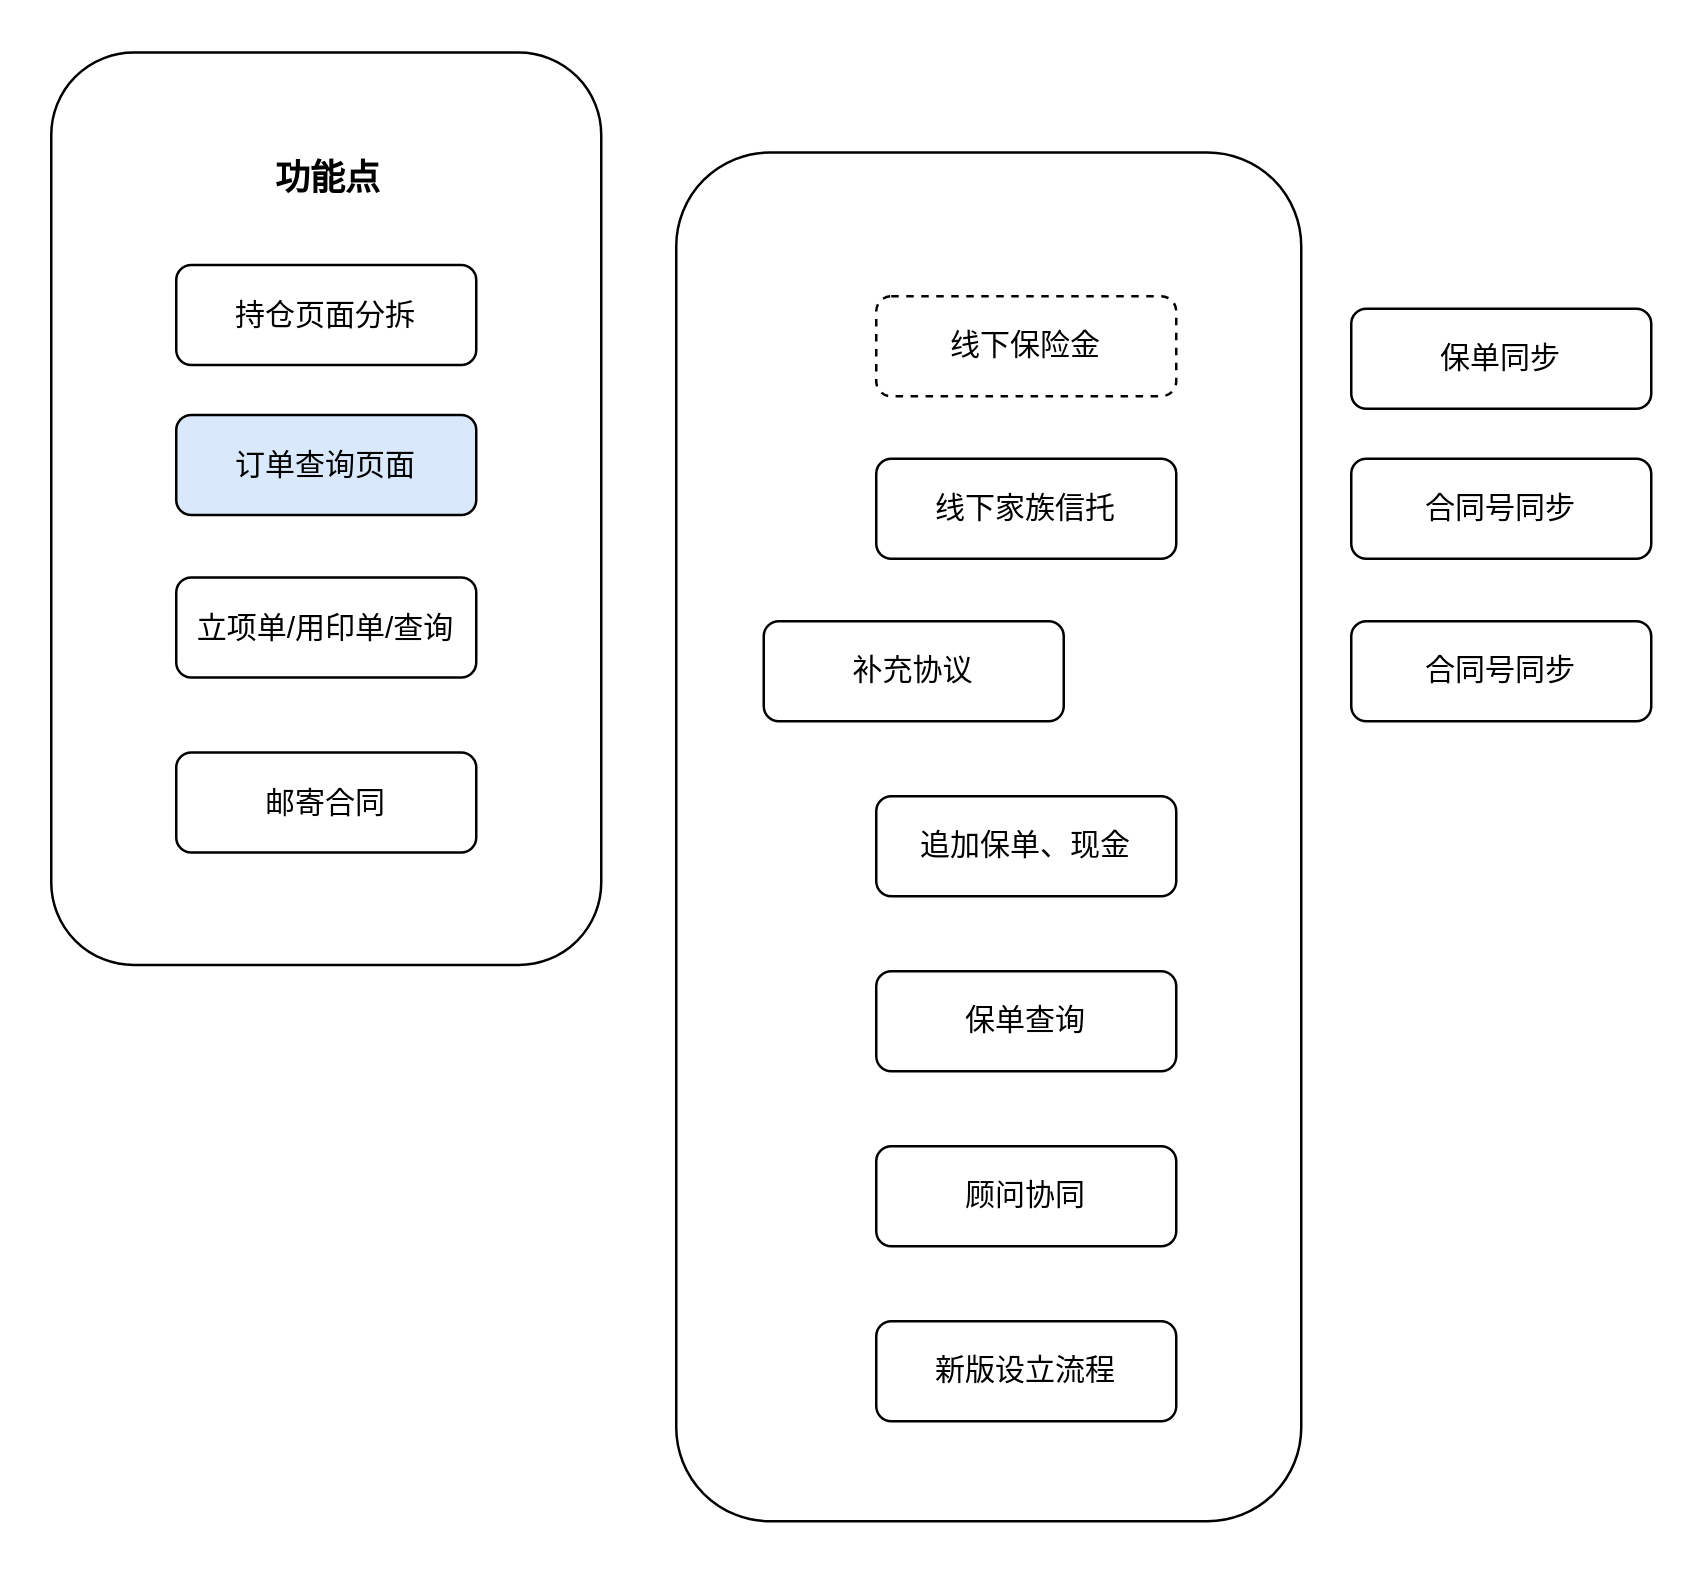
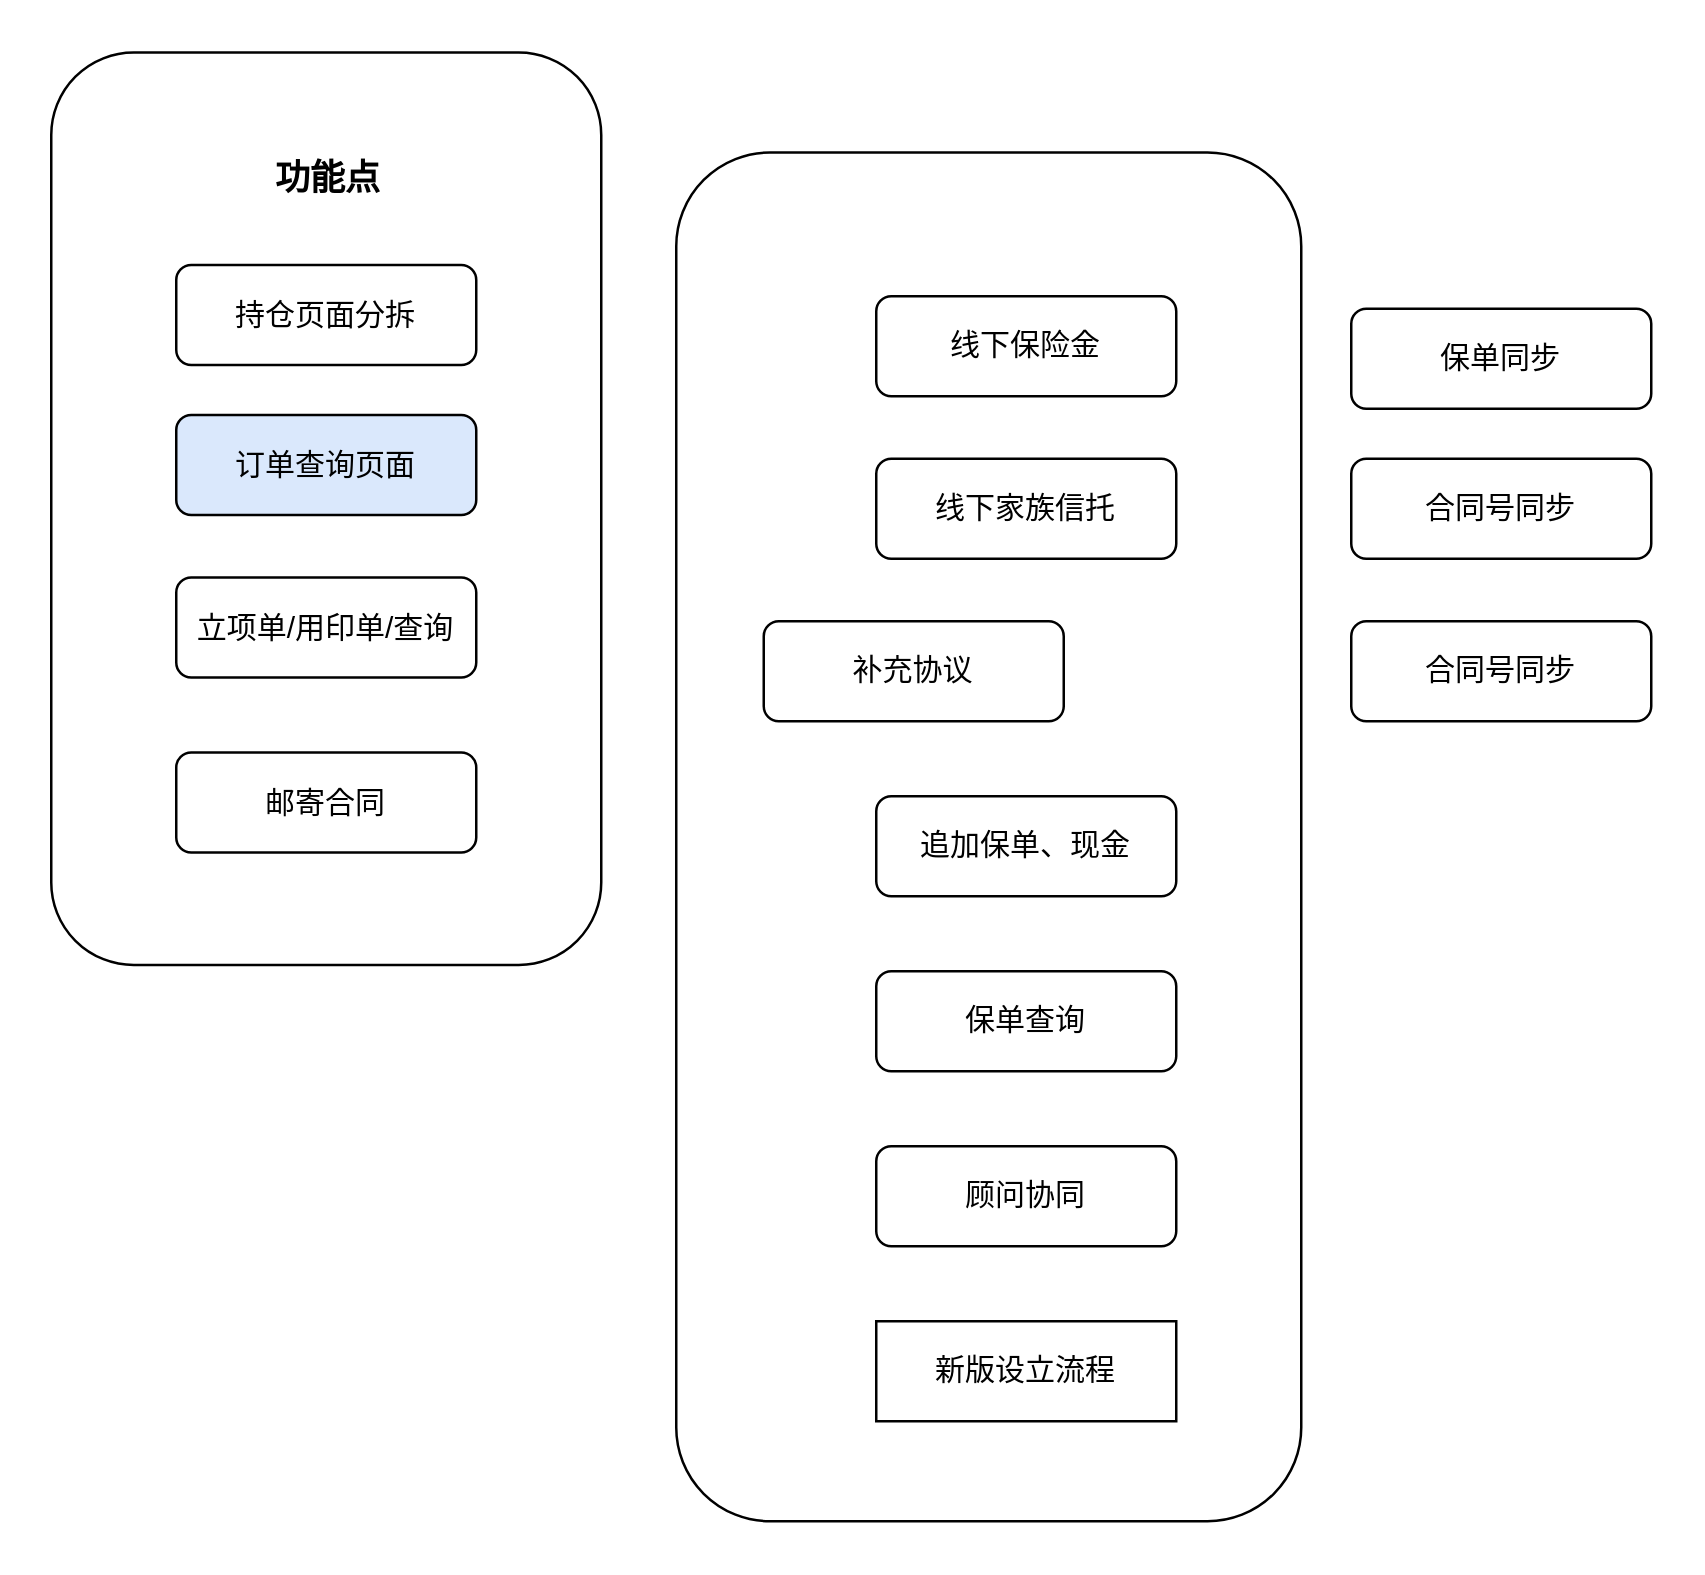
node "线下保险金": style dashed -> solid
node "新版设立流程": shape rounded rectangle -> rectangle
